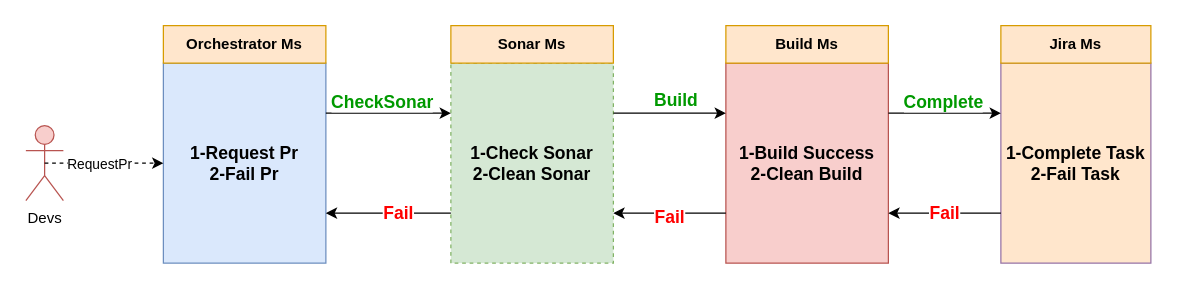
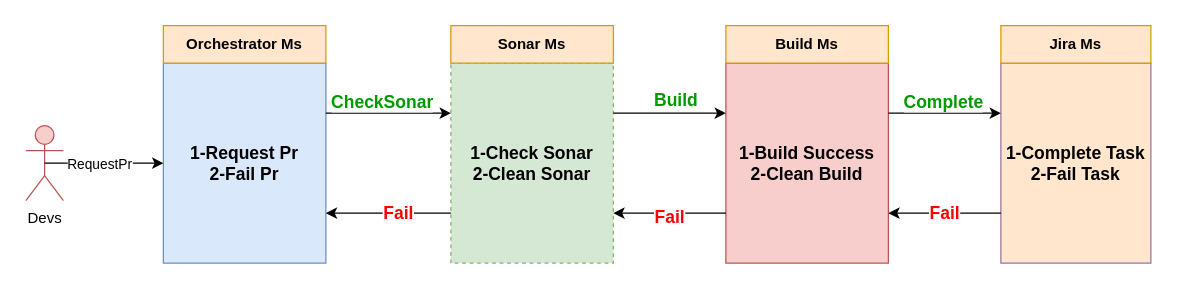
edge "Devs" -> "1-Request Pr 2-Fail Pr": style dashed -> solid
